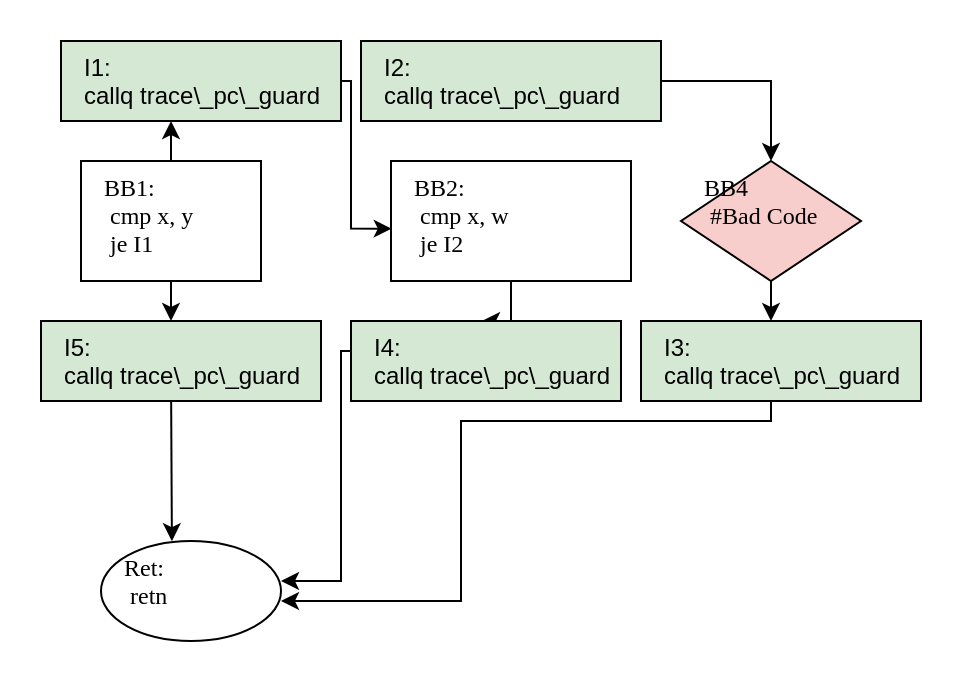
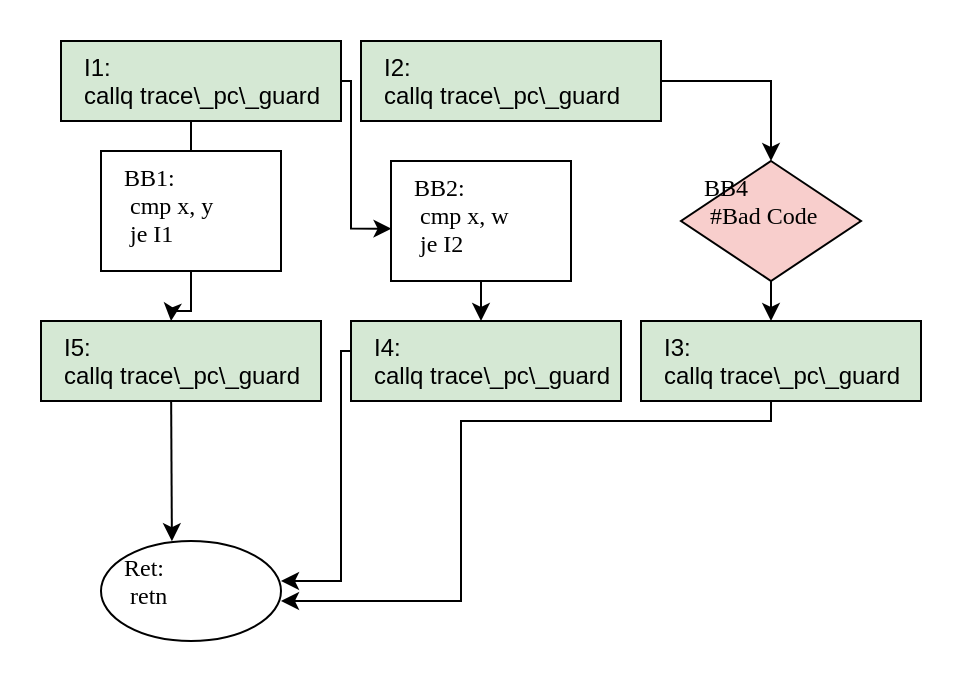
node "BB1: cmp x, y je I1": moved (171, 221) -> (191, 211)
node "BB2: cmp x, w je I2": size 240x120 -> 180x120
